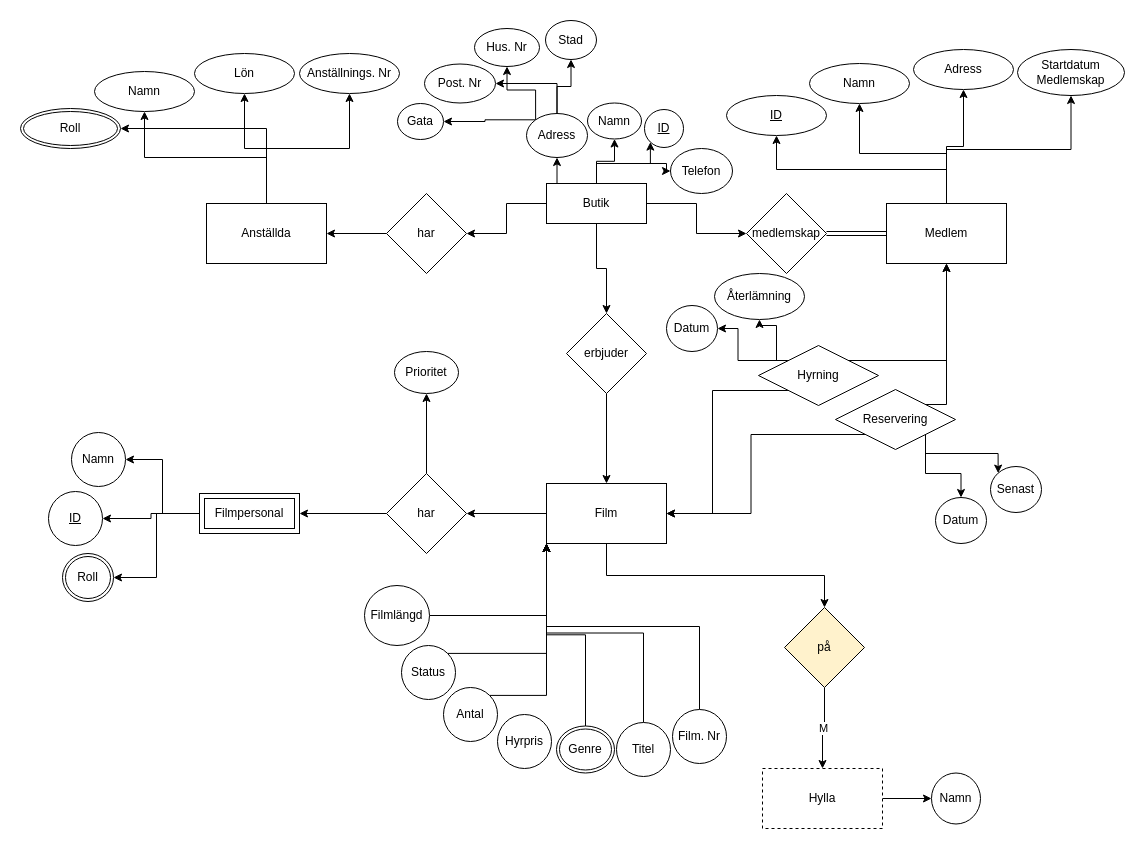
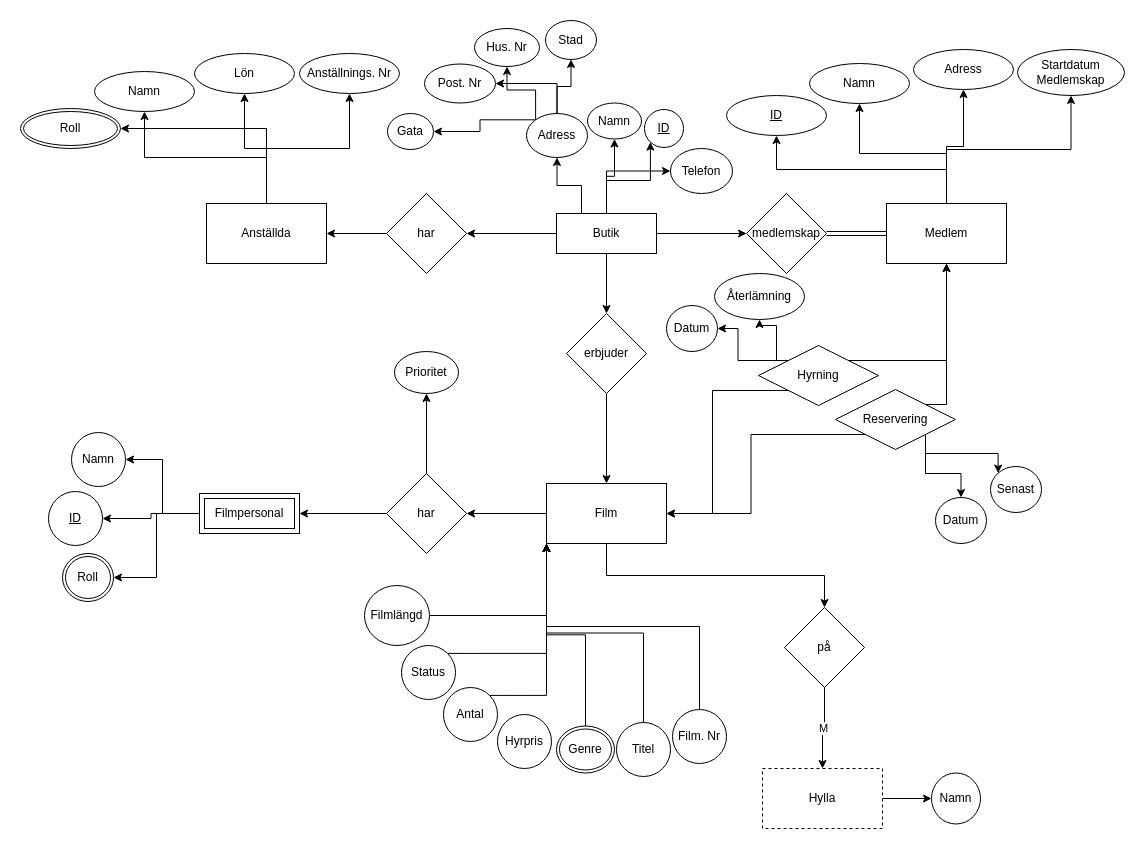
node "Gata": moved (421, 122) -> (411, 132)
node "Butik": moved (597, 204) -> (607, 234)
node "på": fillcolor #fff2cc -> #ffffff
